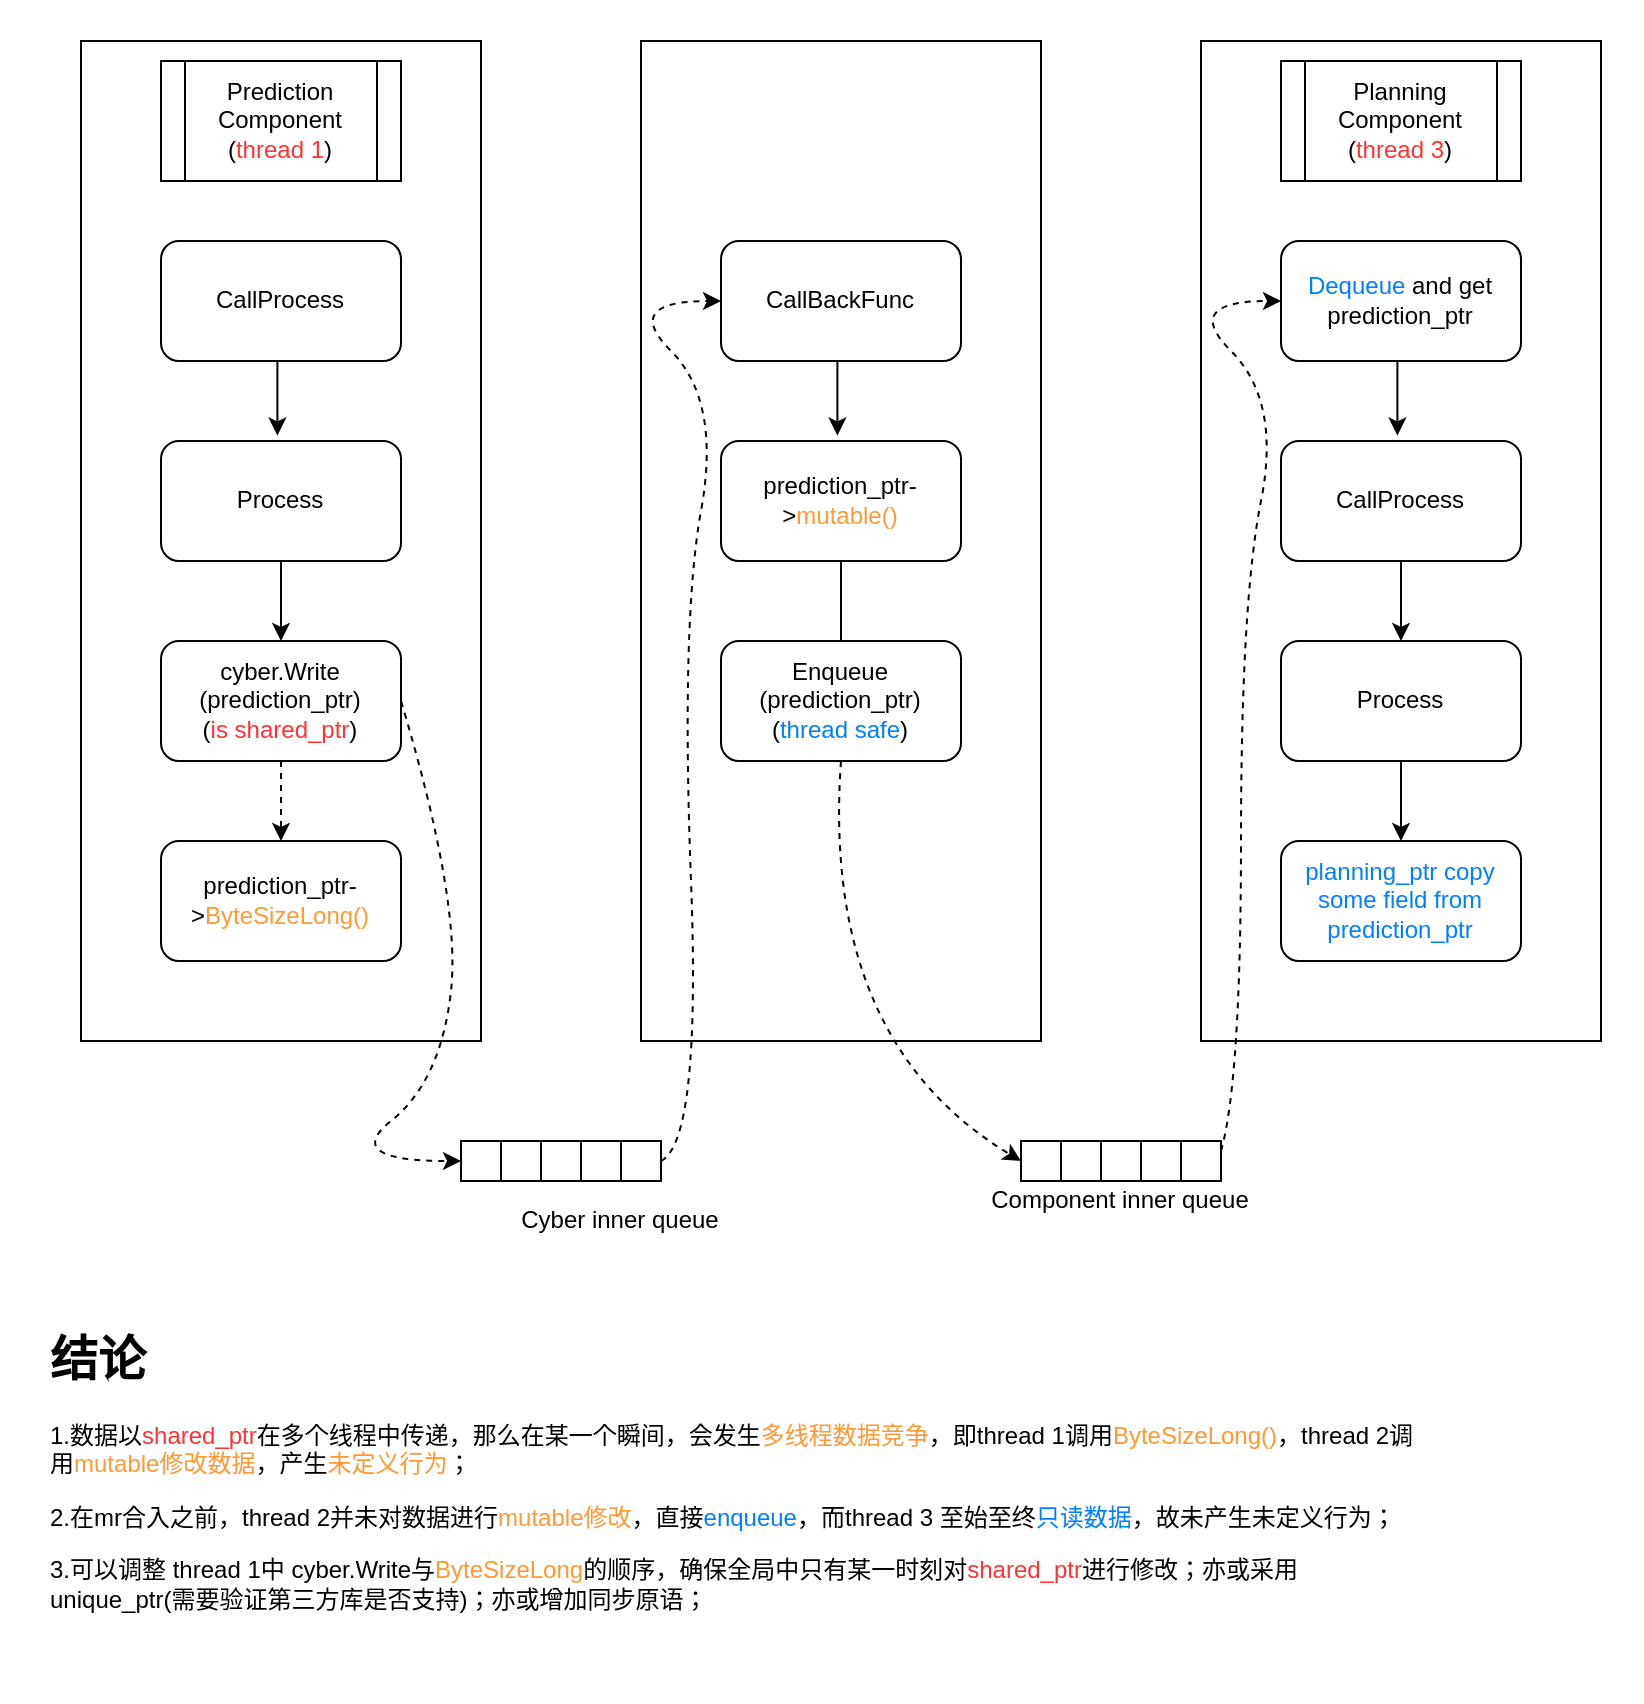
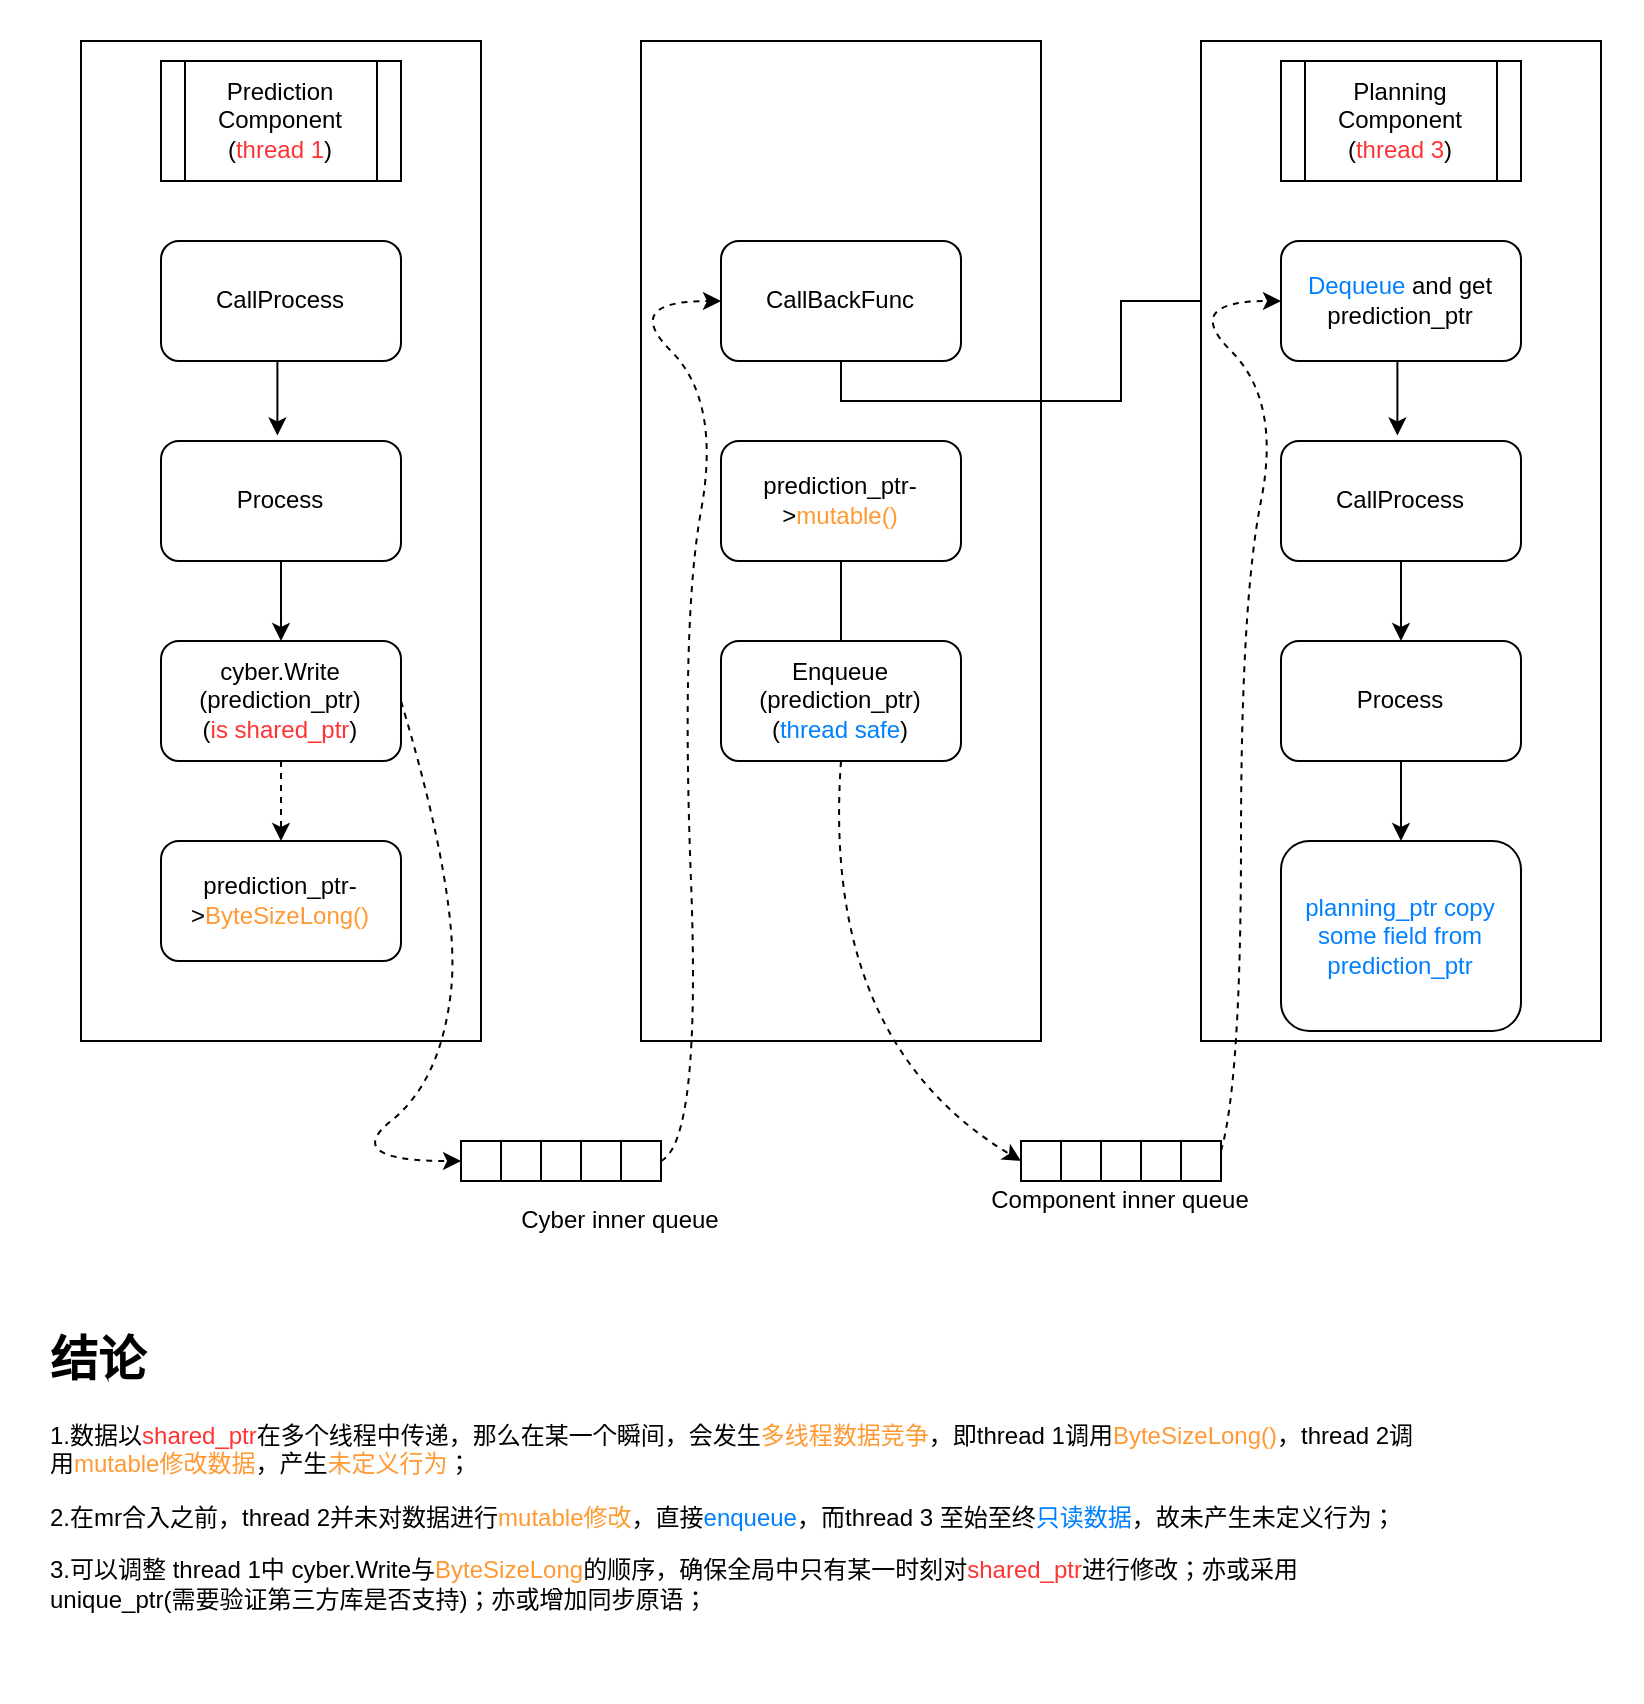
edge "CallBackFunc" -> "prediction_ptr->mutable()": now "CallBackFunc" -> "Dequeue and get prediction_ptr"
node "planning_ptr copy some field from prediction_ptr": size 240x120 -> 240x190
